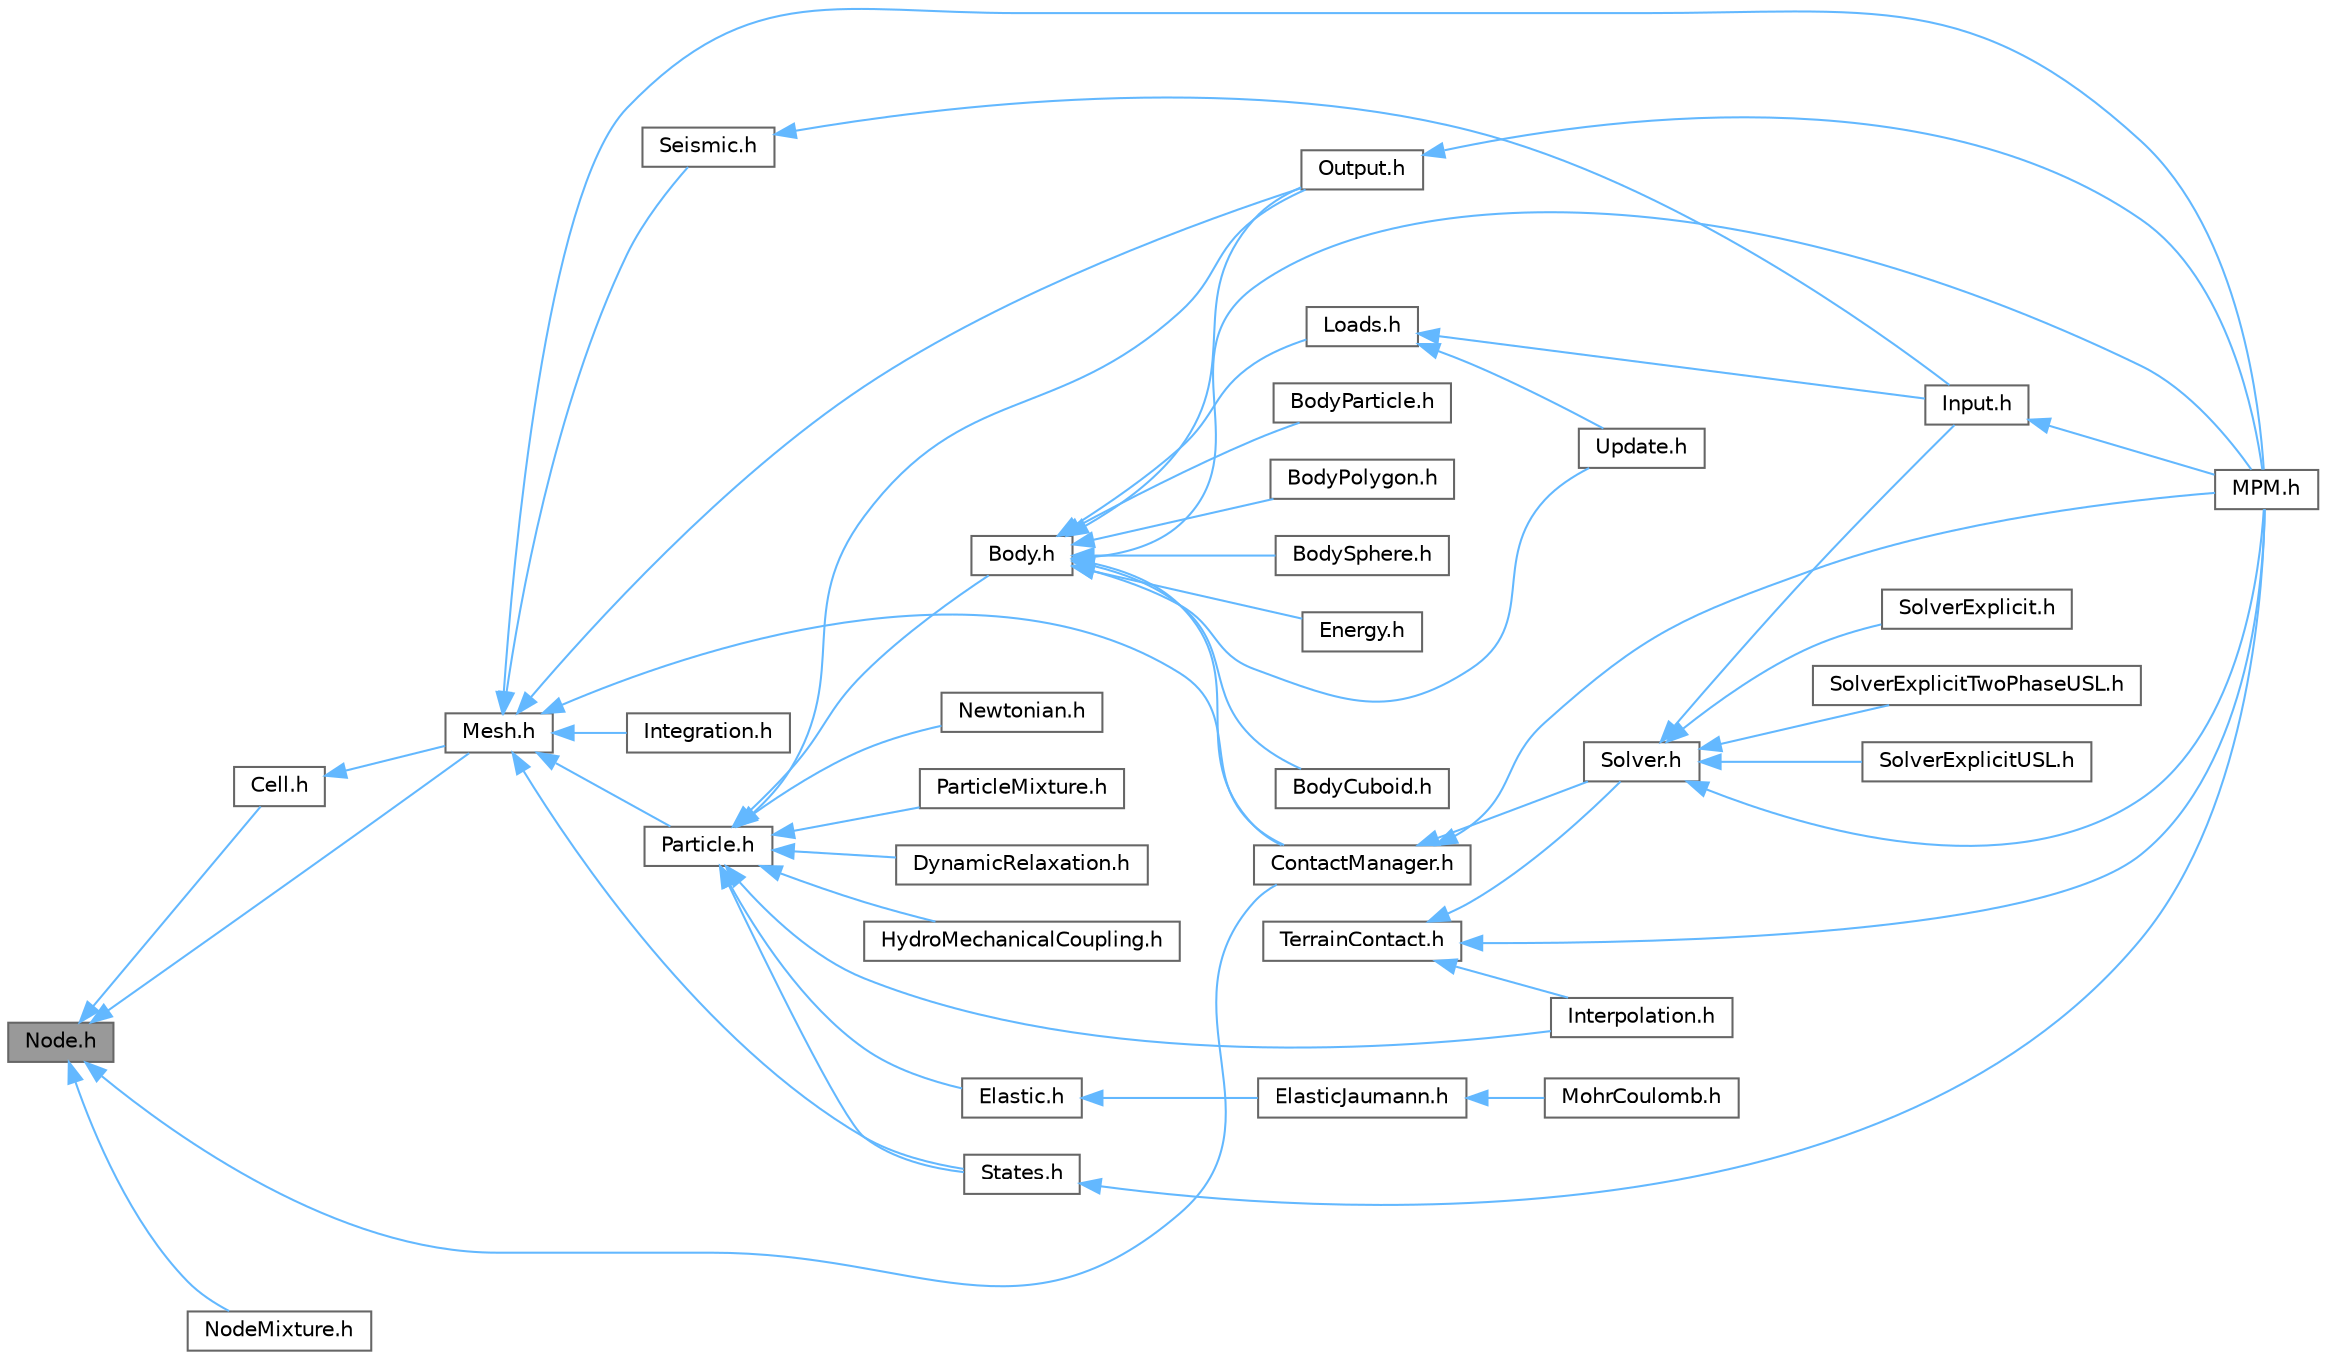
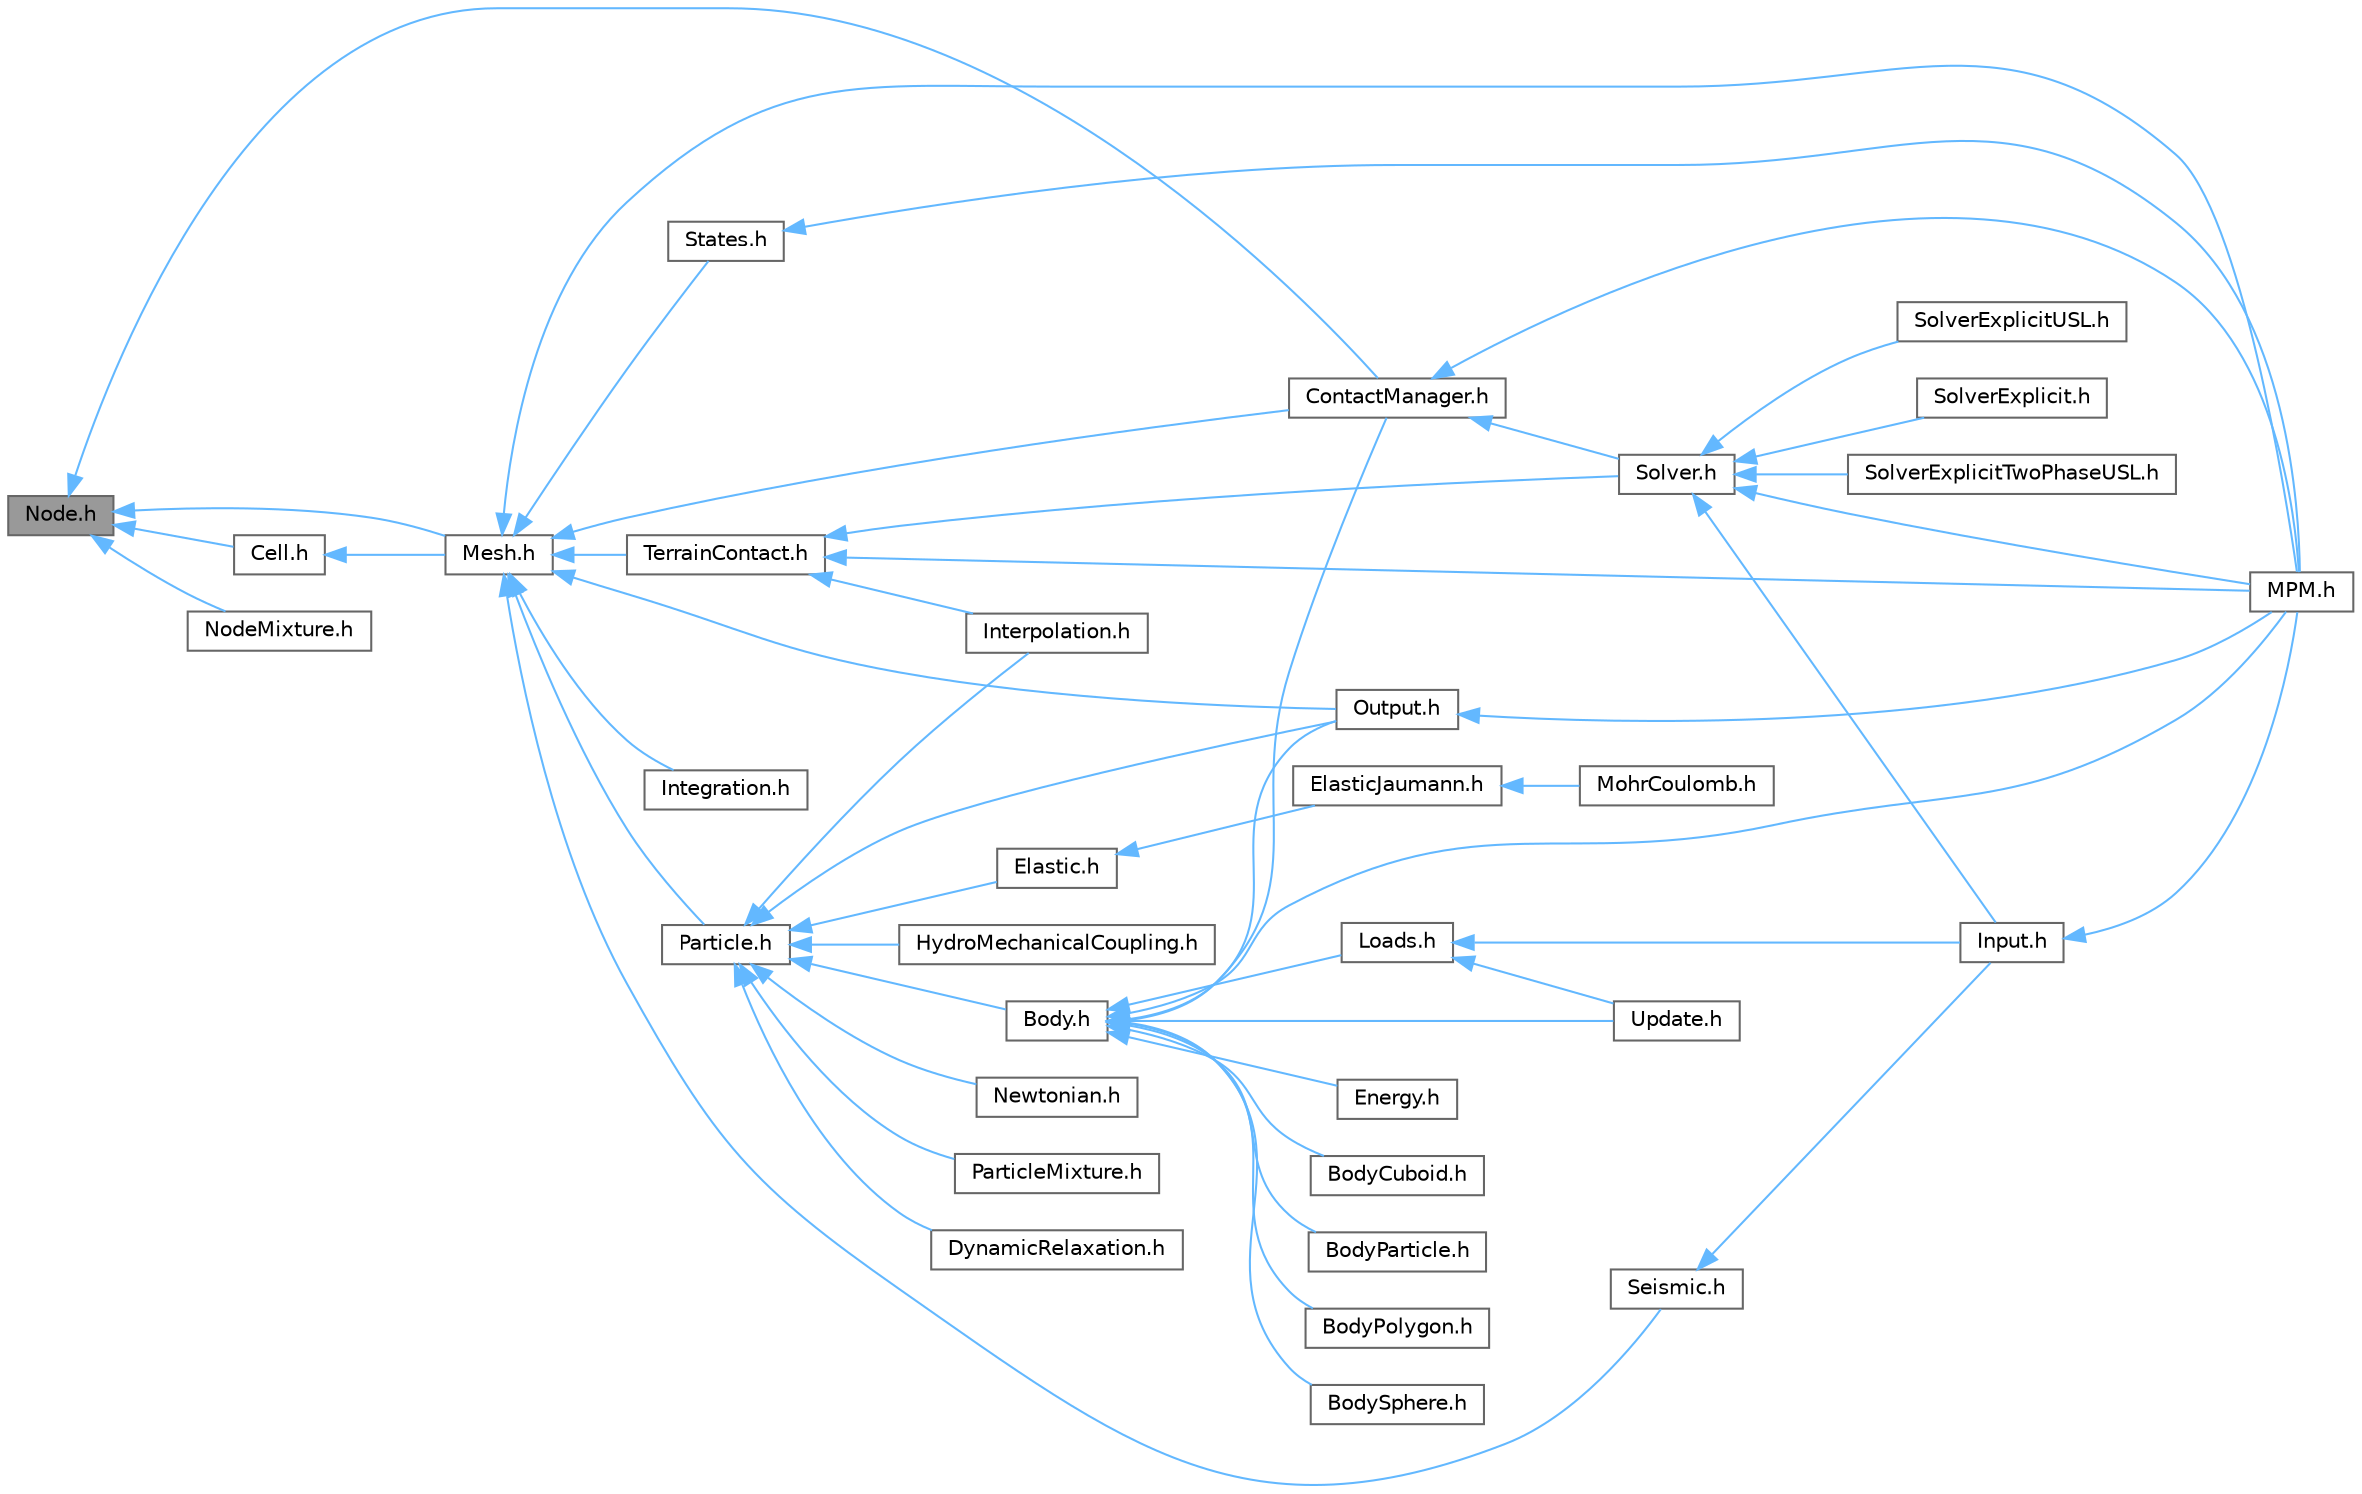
edge "TerrainContact.h" -> "Mesh.h": added
edge "States.h" -> "Particle.h": removed
